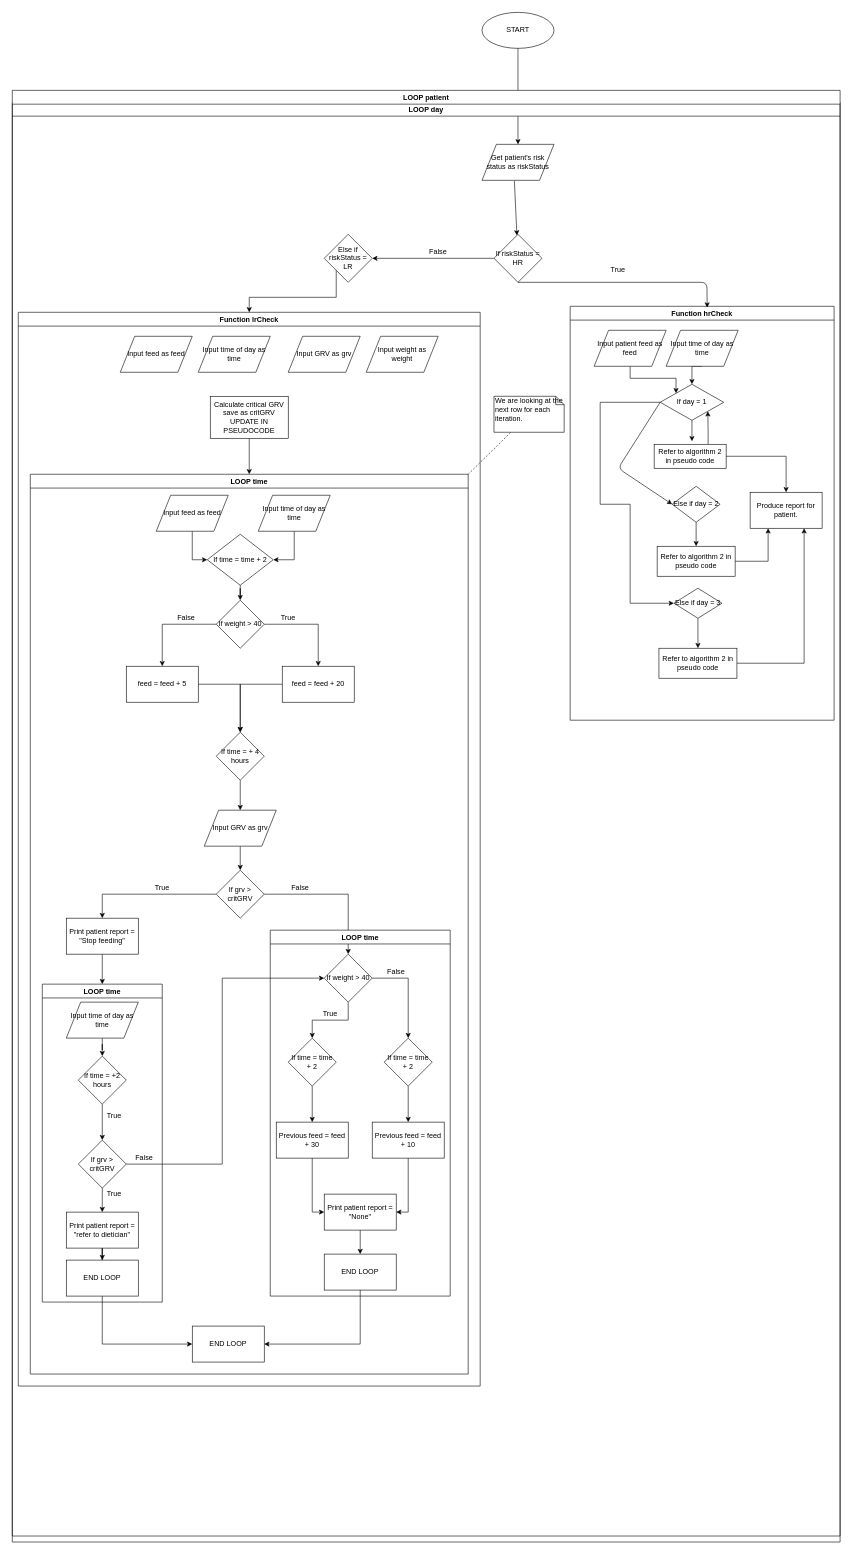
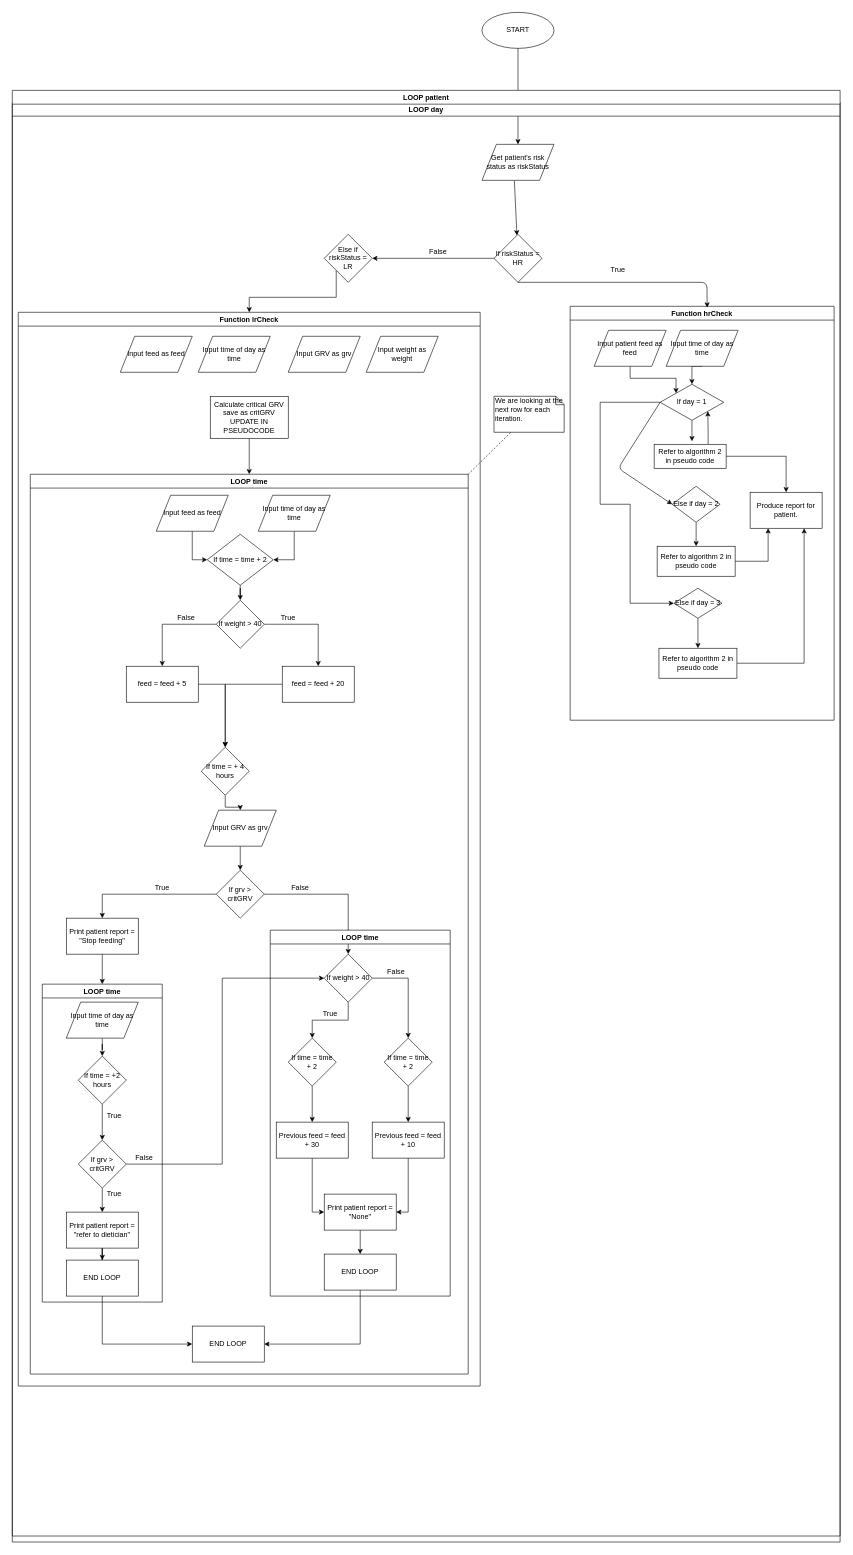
node "If time = + 4 hours": moved (240, 756) -> (225, 771)
